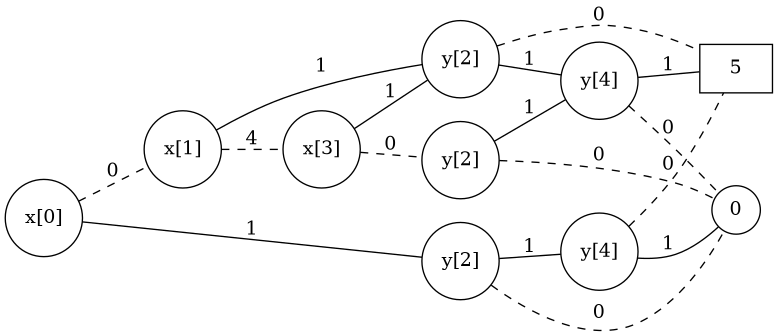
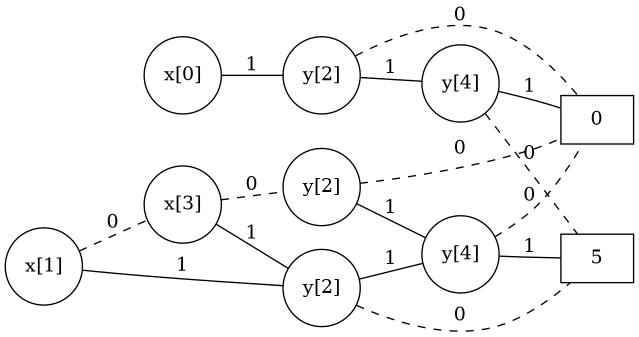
edge "x[1]" -- "x[3]": label "4" -> "0"
edge "x[1]" -- "x[0]": removed, label "0"
node "0": shape circle -> box
